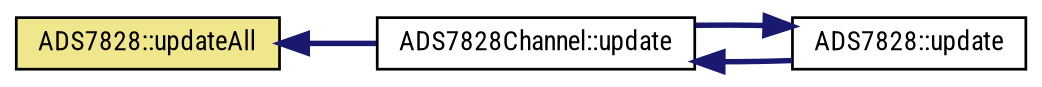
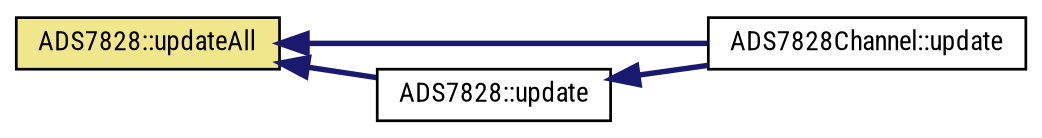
edge "ADS7828::update" -> "ADS7828Channel::update": now "ADS7828::update" -> "ADS7828::updateAll"
